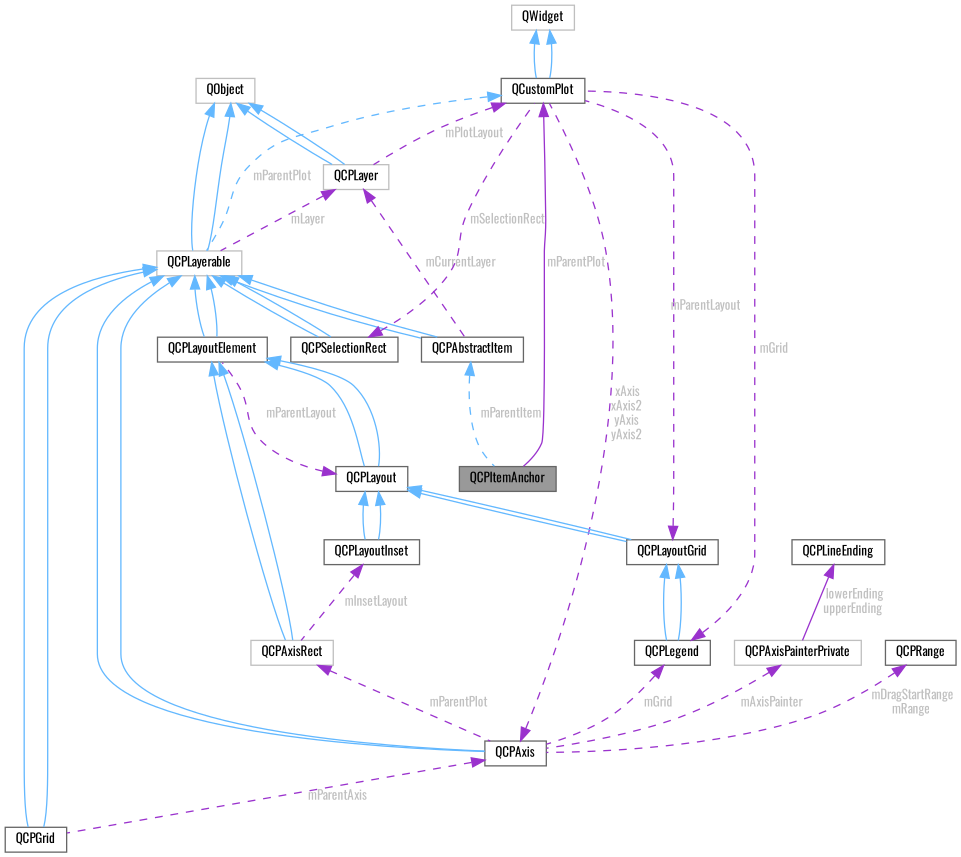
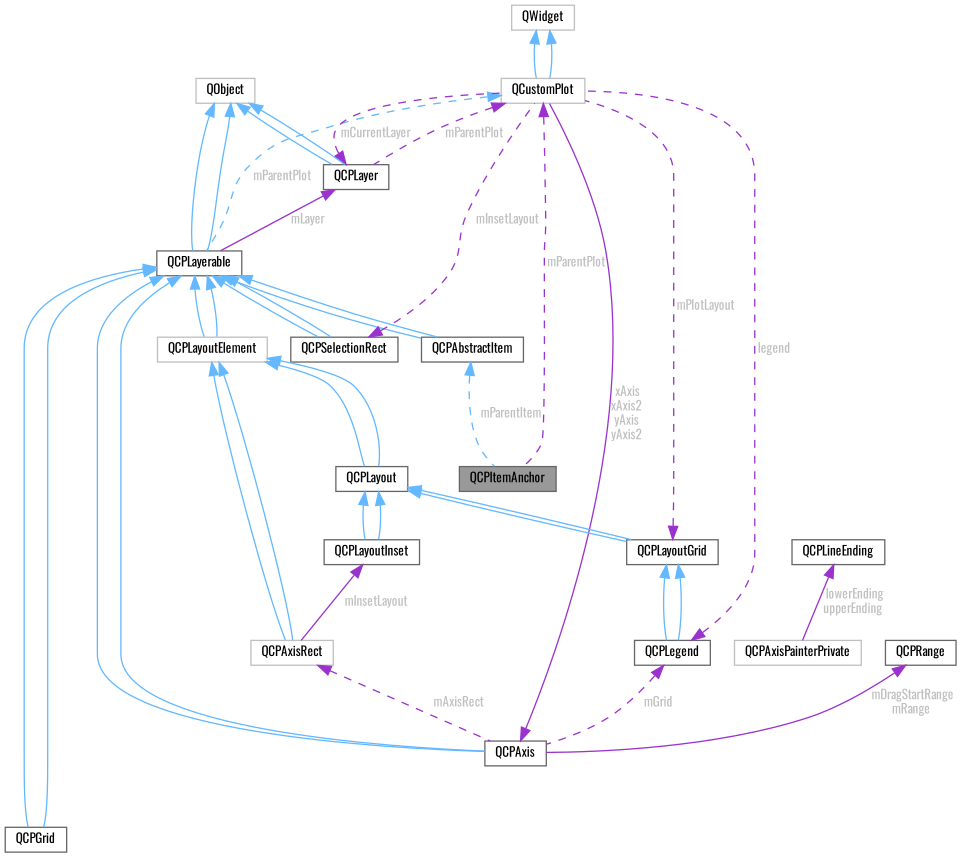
node "QCustomPlot": color gray40 -> grey75
edge "QCPLayer" -> "QCustomPlot": label " mPlotLayout" -> " mParentPlot"
node "QCPLayer": color grey75 -> gray40
edge "QCustomPlot" -> "QCPSelectionRect": label " mSelectionRect" -> " mInsetLayout"
edge "QCPLayerable" -> "QCPLayer": style dashed -> solid
node "QCPLayerable": color grey75 -> gray40
edge "QCPAbstractItem" -> "QCPLayer": now "QCustomPlot" -> "QCPLayer"
edge "QCPItemAnchor" -> "QCustomPlot": style solid -> dashed
edge "QCustomPlot" -> "QCPLayoutGrid": label " mParentLayout" -> " mPlotLayout"
node "QCPLayoutElement": color gray40 -> grey75
edge "QCustomPlot" -> "QCPLegend": label " mGrid" -> " legend"
edge "QCustomPlot" -> "QCPAxis": style dashed -> solid
edge "QCPLayoutElement" -> "QCPLayout": removed, label "mParentLayout"
edge "QCPAxisRect" -> "QCPLayoutInset": style dashed -> solid
edge "QCPAxis" -> "QCPAxisRect": label " mParentPlot" -> " mAxisRect"
edge "QCPAxis" -> "QCPAxisPainterPrivate": removed, label "mAxisPainter"
edge "QCPAxis" -> "QCPRange": style dashed -> solid
edge "QCPGrid" -> "QCPAxis": removed, label "mParentAxis"
